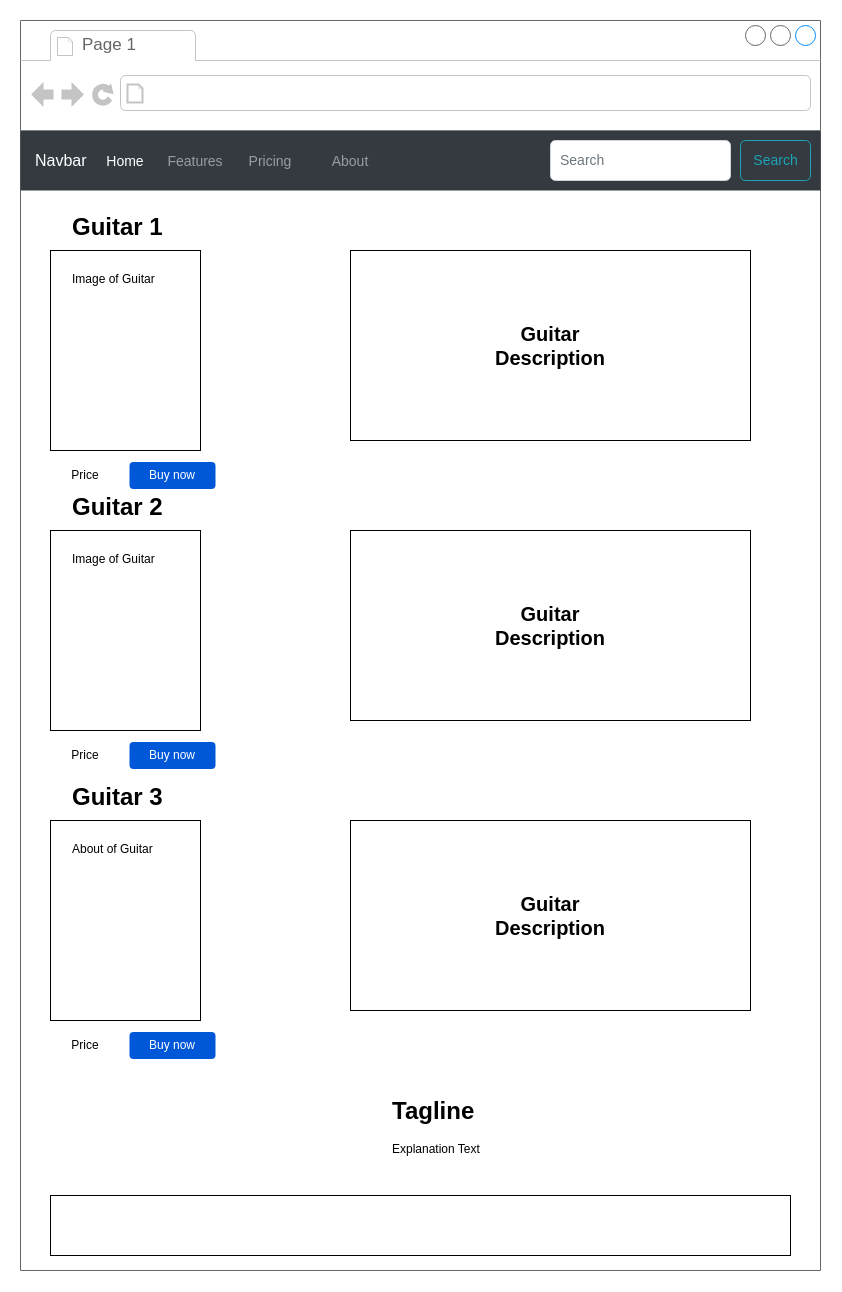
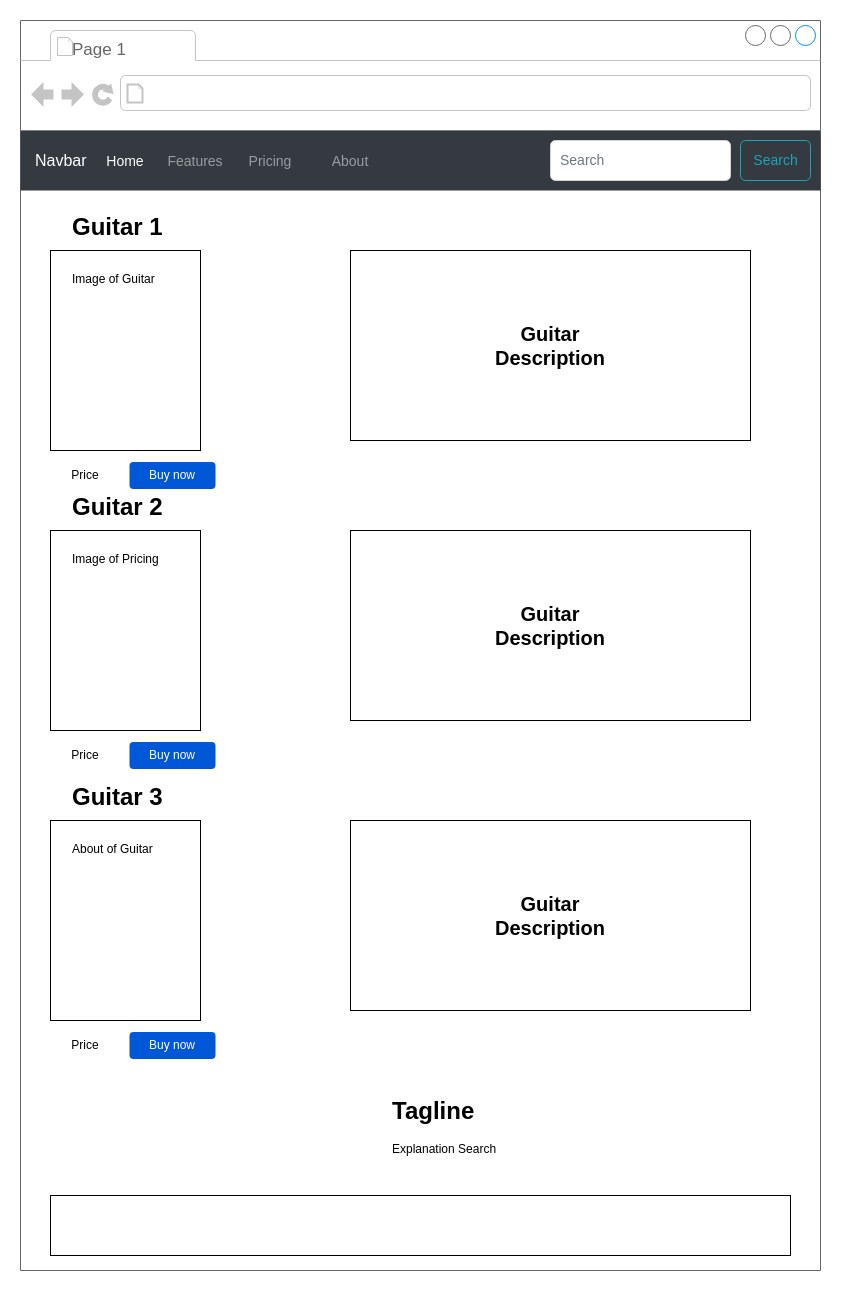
node "Page 1": moved (136, 46) -> (126, 51)
node "Guitar 2 Image of Guitar": label "Guitar 2 Image of Guitar" -> "Guitar 2 Image of Pricing"
node "TaglineExplanation Text": label "TaglineExplanation Text" -> "TaglineExplanation Search"
